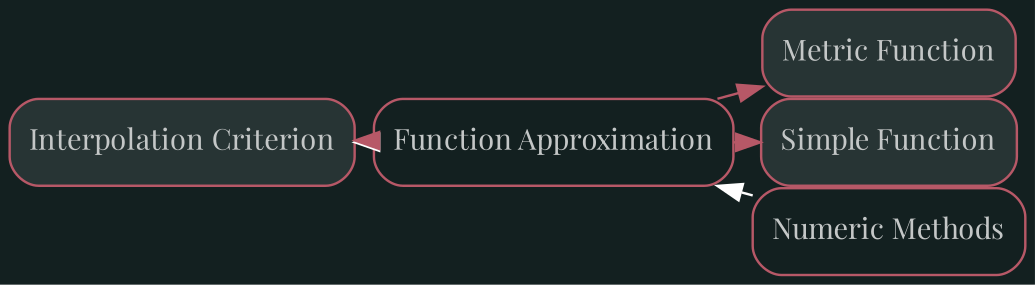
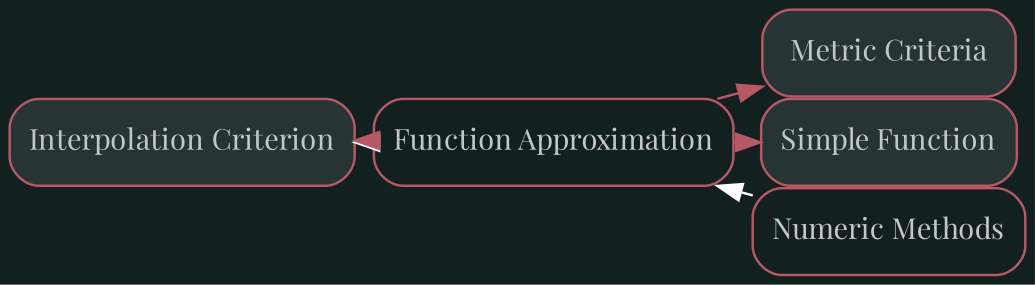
node "Metric Function": label "Metric Function" -> "Metric Criteria"
